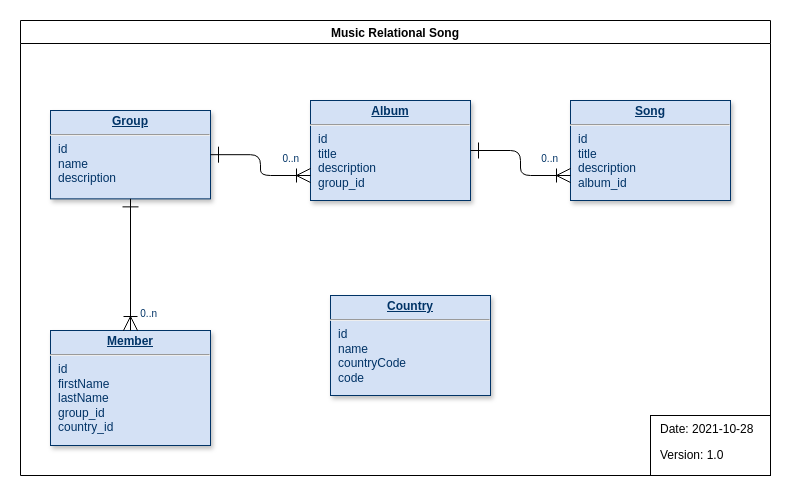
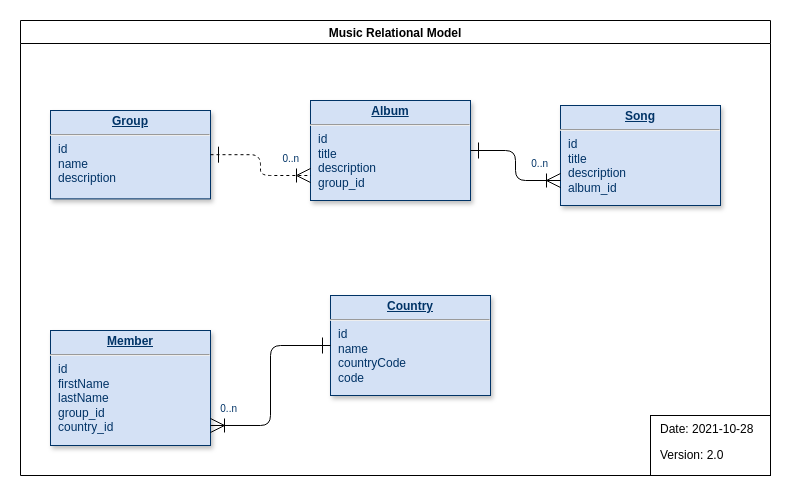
node "Music Relational Song": label "Music Relational Song" -> "Music Relational Model"
node "Song id title description album_id": moved (651, 151) -> (641, 156)
edge "Album id title description group_id" -- "Group id name description": style solid -> dashed
edge "Group id name description" -- "Member id firstName lastName group_id country_id": removed, label "0..n"
edge "Country id name countryCode code" -- "Member id firstName lastName group_id country_id": added, label "0..n"
node "Date: 2021-10-28 Version: 1.0": label "Date: 2021-10-28 Version: 1.0" -> "Date: 2021-10-28 Version: 2.0"
